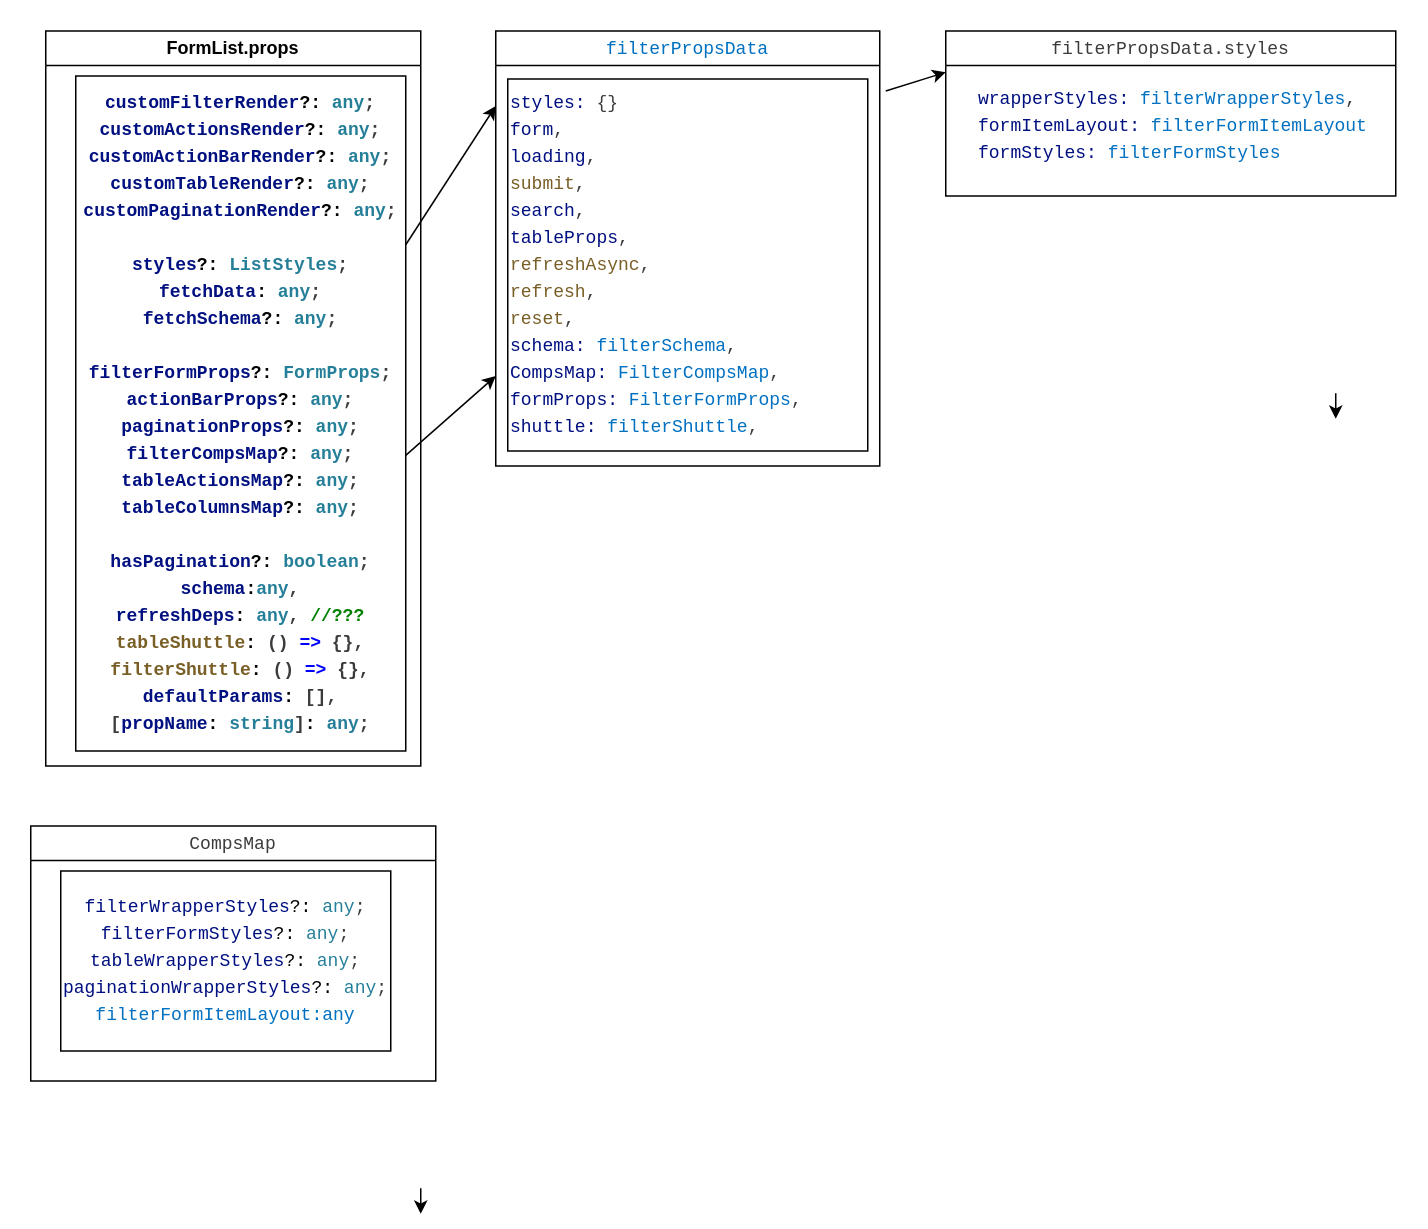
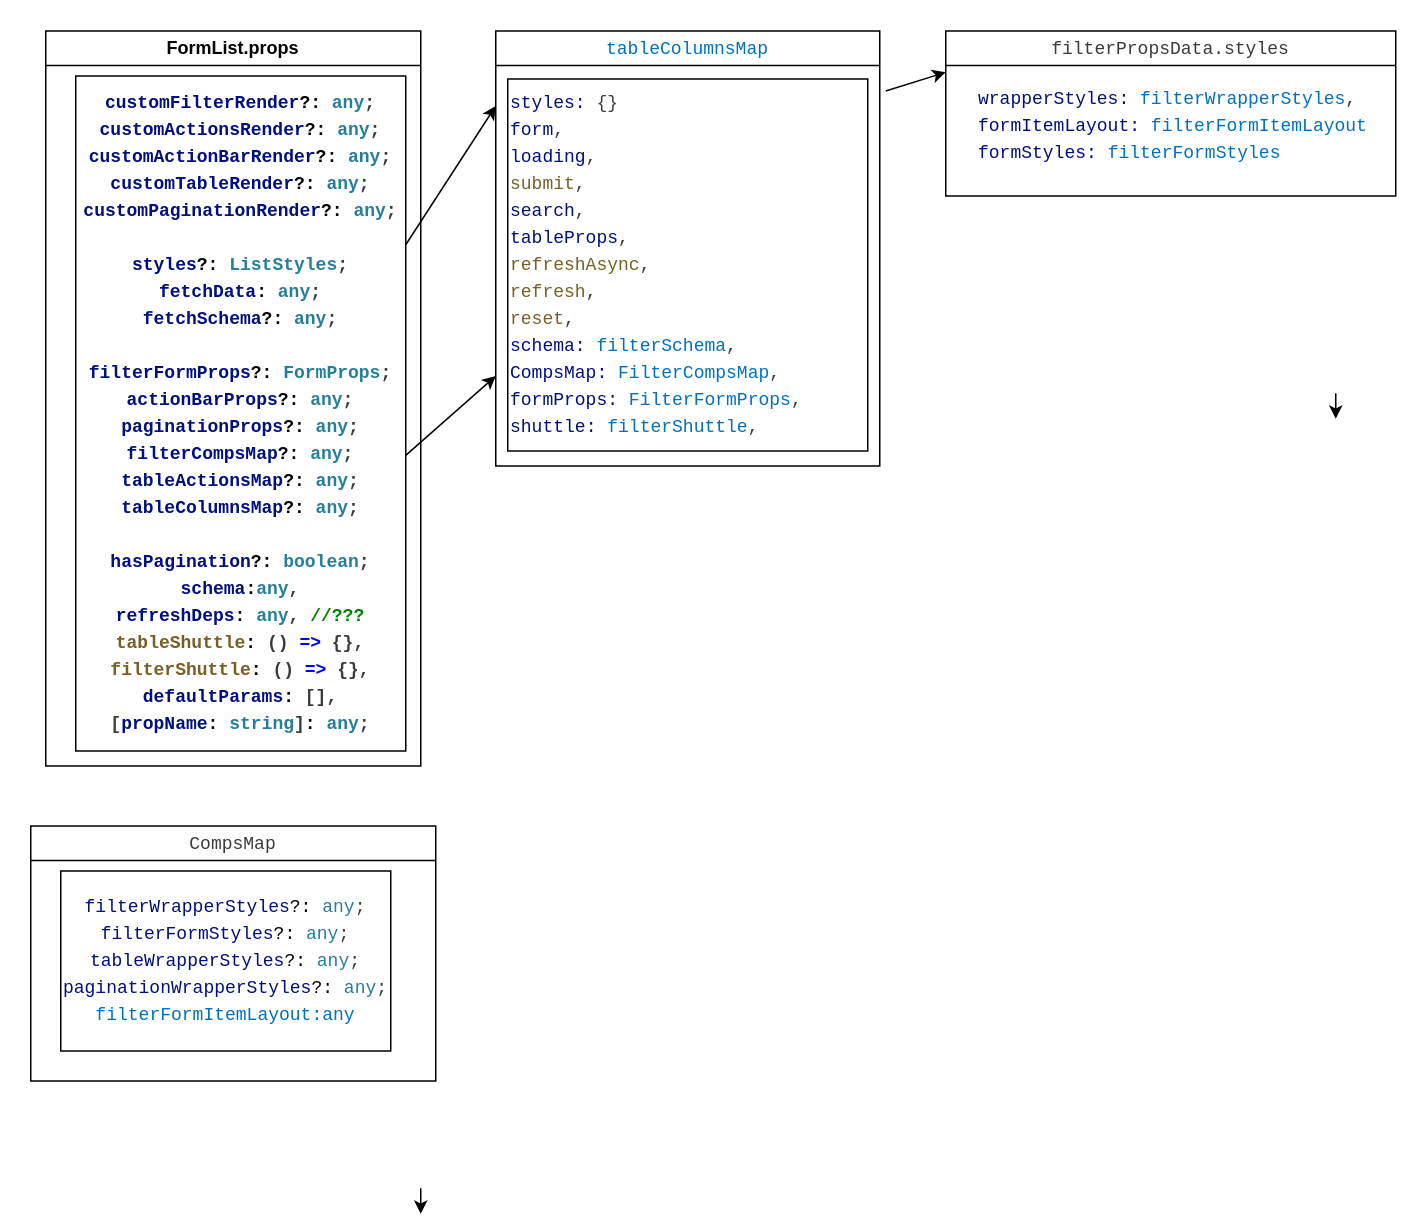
node "filterPropsData": label "filterPropsData" -> "tableColumnsMap"
